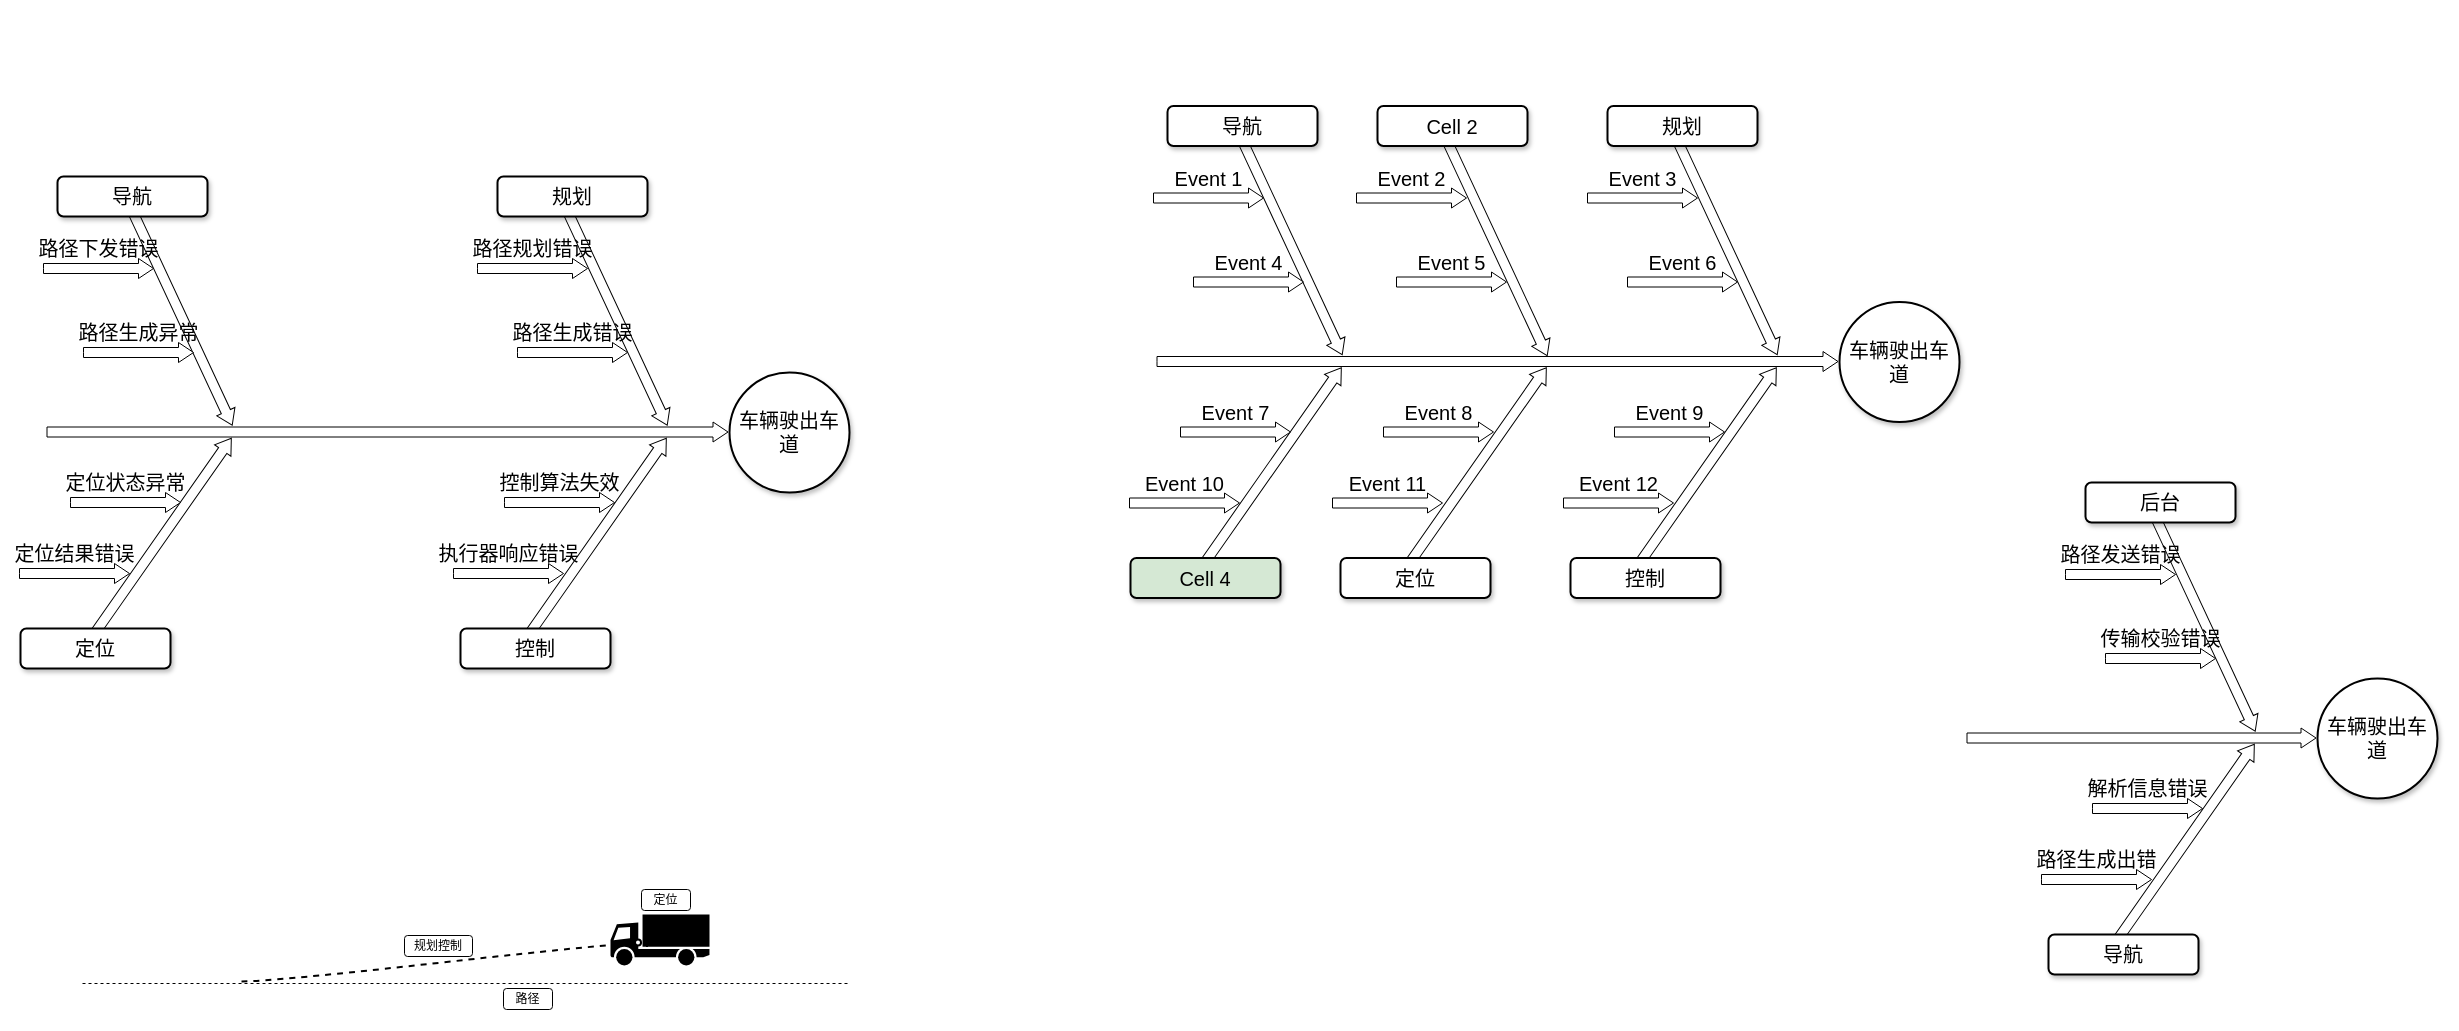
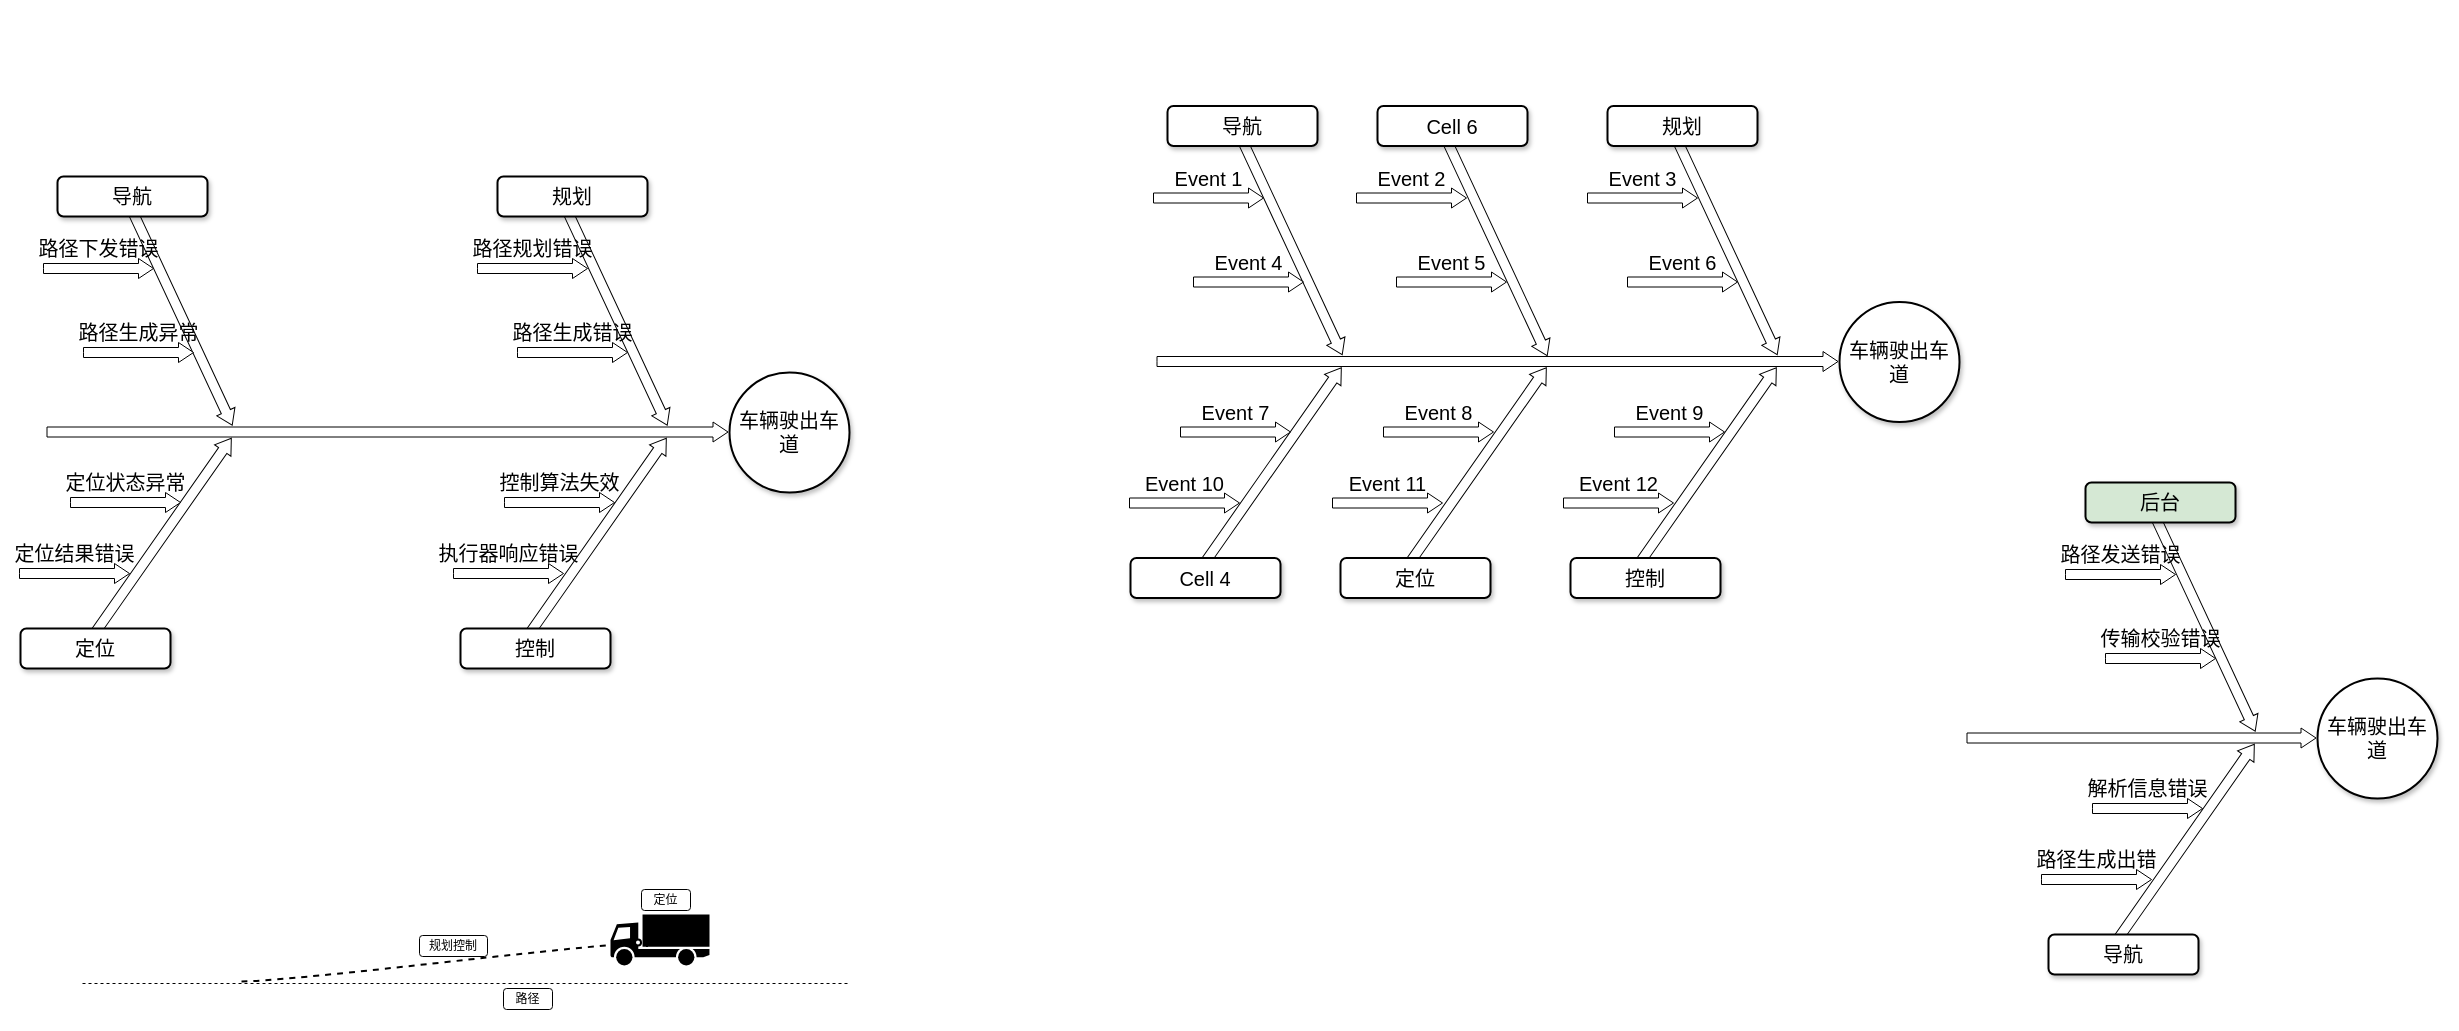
node "Cell 2": label "Cell 2" -> "Cell 6"
node "后台": fillcolor #ffffff -> #d5e8d4
node "Cell 4": fillcolor #d5e8d4 -> #ffffff
node "规划控制": moved (439, 946) -> (454, 946)
